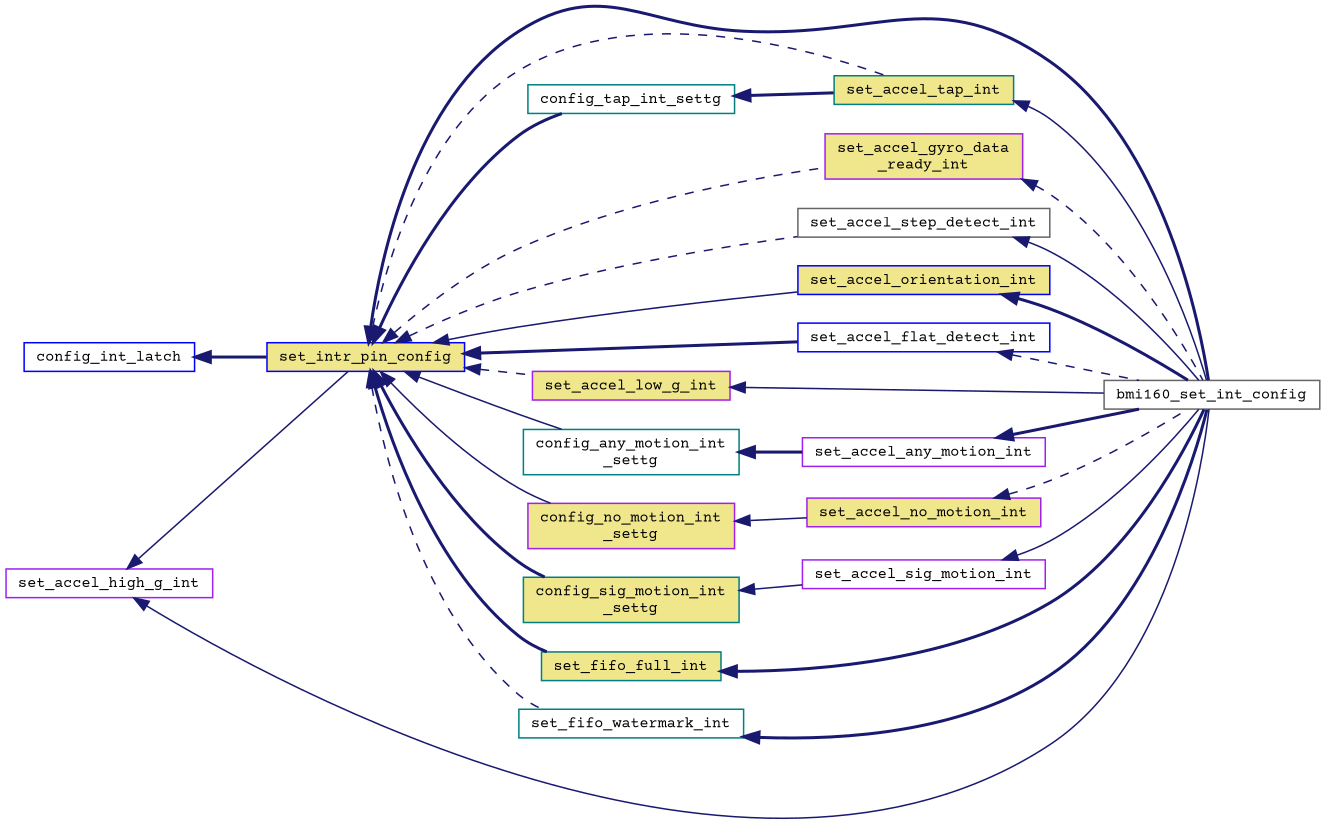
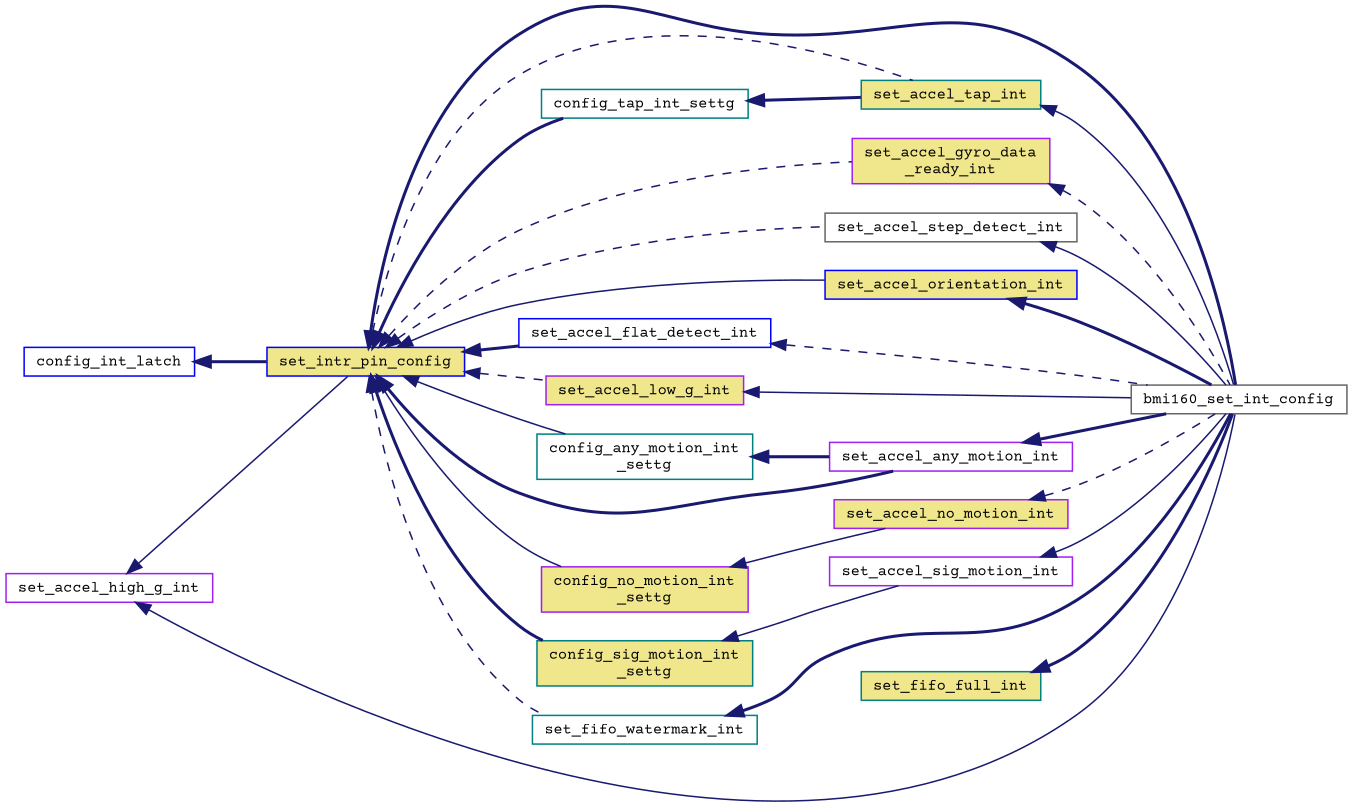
edge "set_fifo_full_int" -> "set_intr_pin_config": now "set_accel_any_motion_int" -> "set_intr_pin_config"
